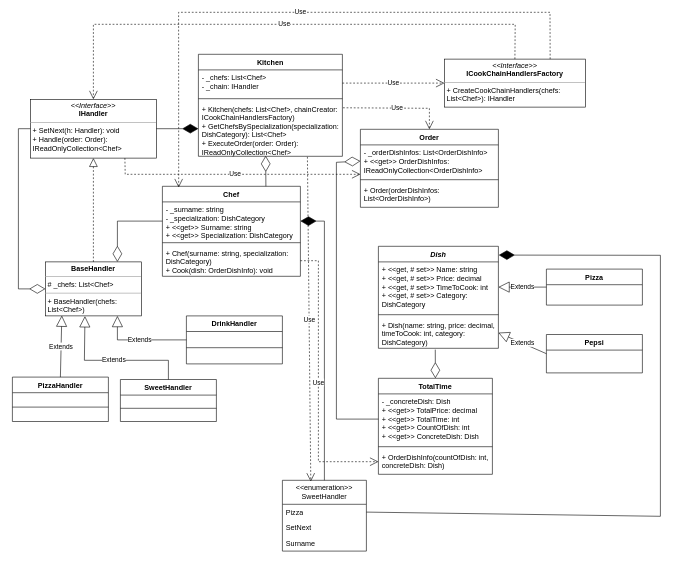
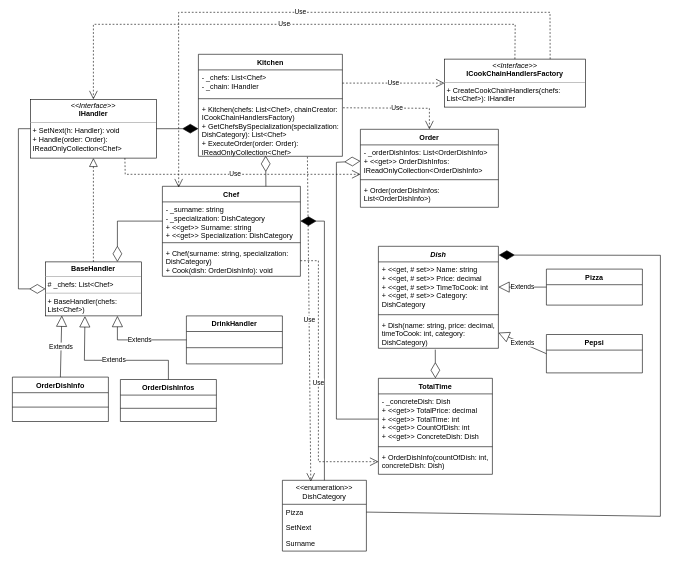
node "PizzaHandler": label "PizzaHandler" -> "OrderDishInfo"
node "SweetHandler": label "SweetHandler" -> "OrderDishInfos"
node "<<enumeration>> SweetHandler": label "<<enumeration>> SweetHandler" -> "<<enumeration>> DishCategory"
